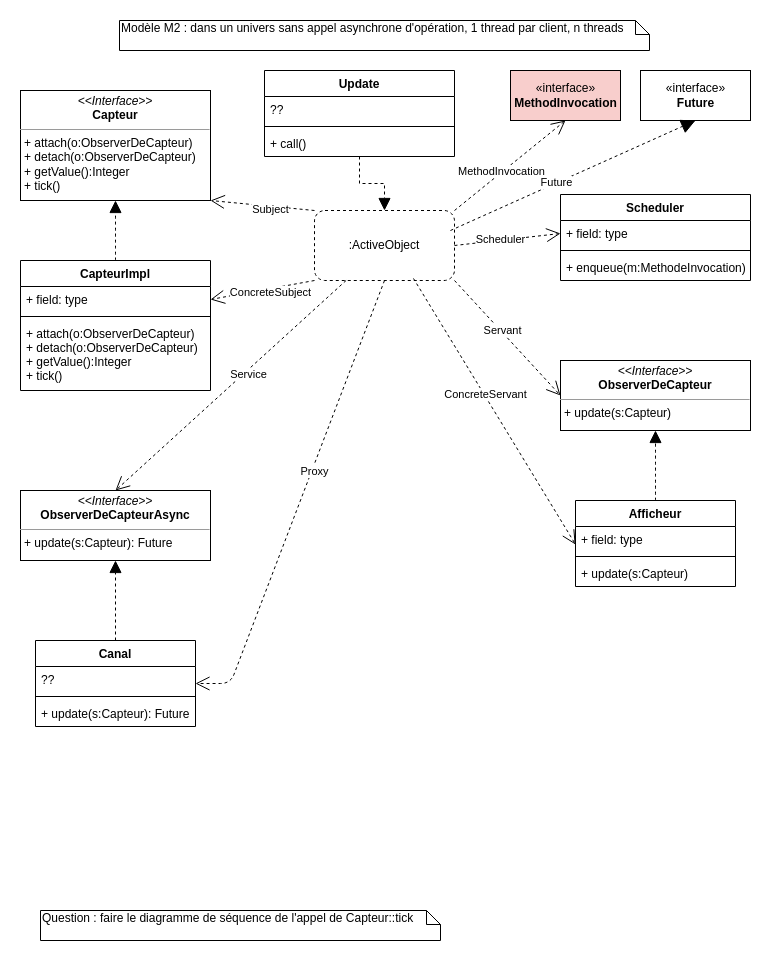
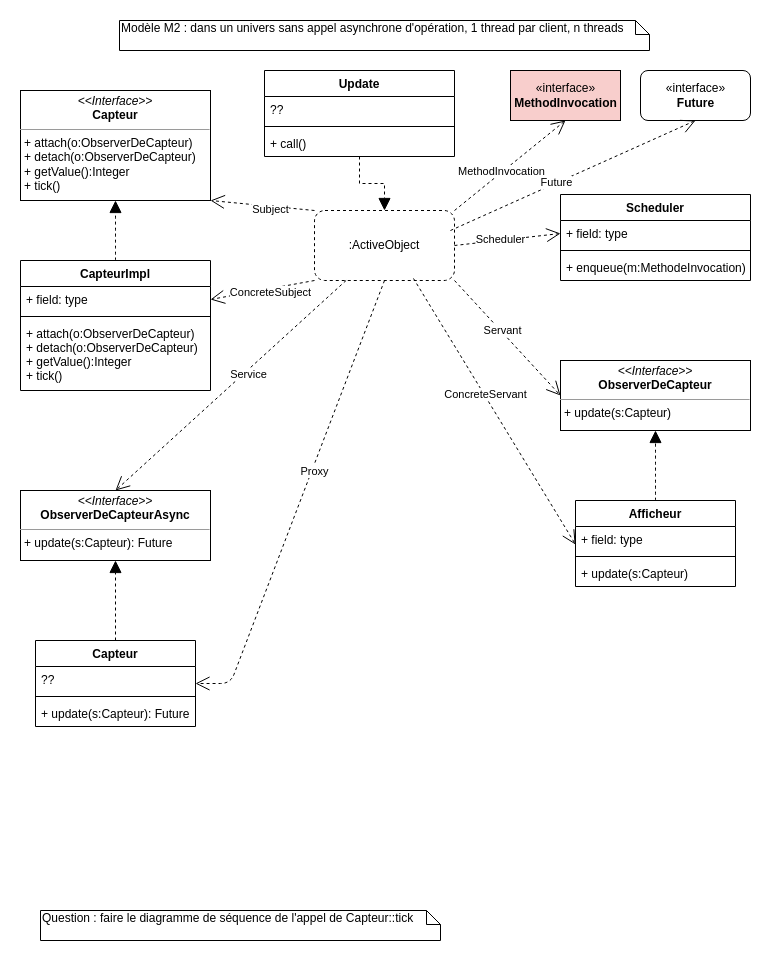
node "«interface» Future": shape rectangle -> rounded rectangle
edge ":ActiveObject" -> "«interface» Future": arrowhead block -> open
node "Canal": label "Canal" -> "Capteur"
